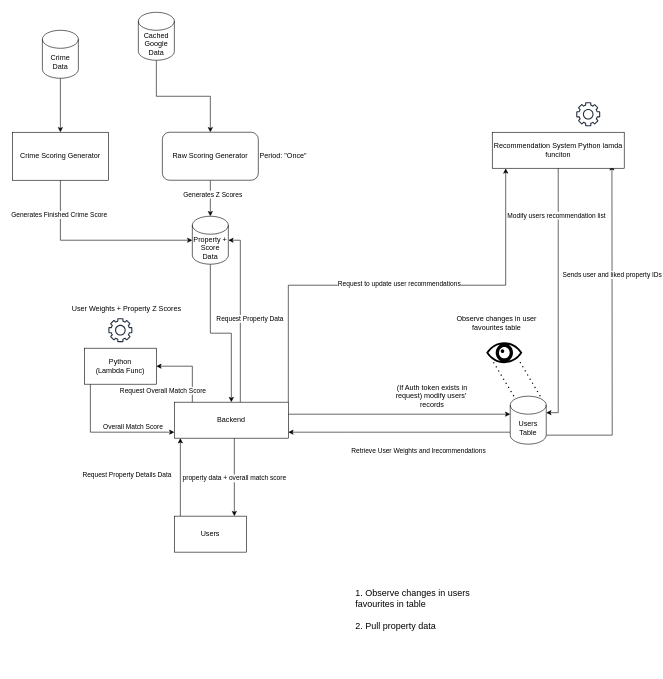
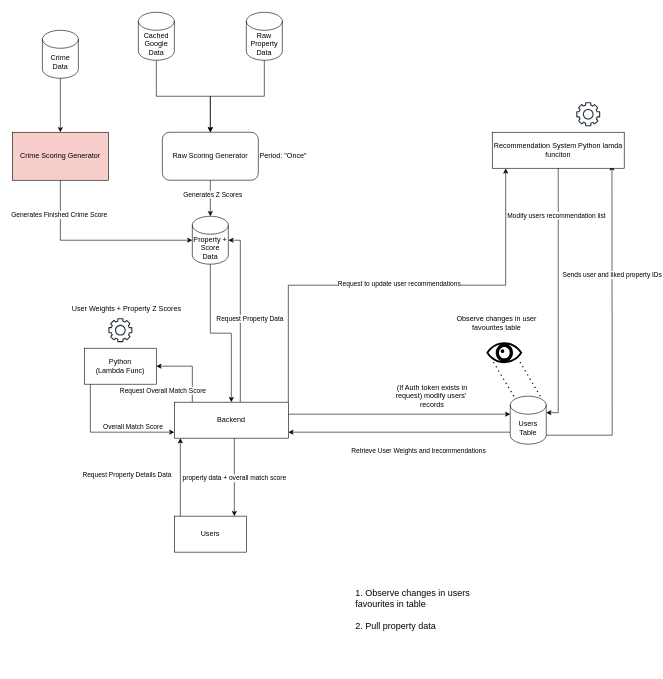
node "Raw Property Data": added
edge "Raw Property Data" -> "Raw Scoring Generator": added
node "Crime Scoring Generator": fillcolor #ffffff -> #f8cecc
